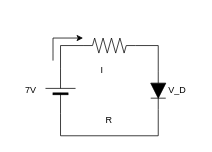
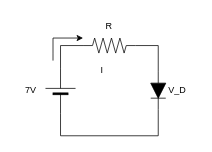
node "R": moved (108, 120) -> (108, 27)
